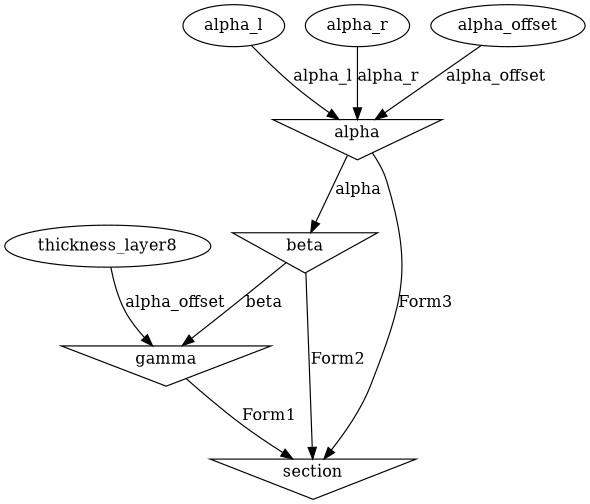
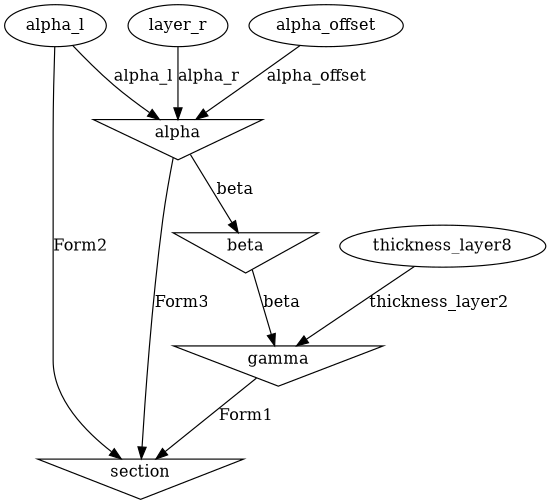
node "alpha_r": label "alpha_r" -> "layer_r"
edge "alpha" -> "beta": label "alpha" -> "beta"
edge "thickness_layer8" -> "gamma": label "alpha_offset" -> "thickness_layer2"
edge "beta" -> "section": now "alpha_l" -> "section"
